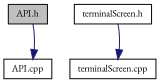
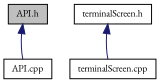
edge "API.h" -> "API.cpp": reversed
edge "terminalScreen.h" -> "terminalScreen.cpp": reversed
